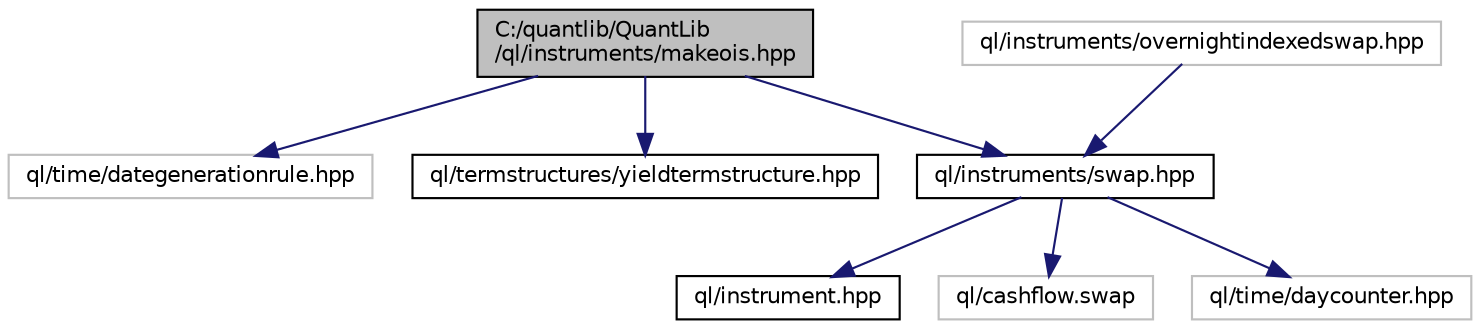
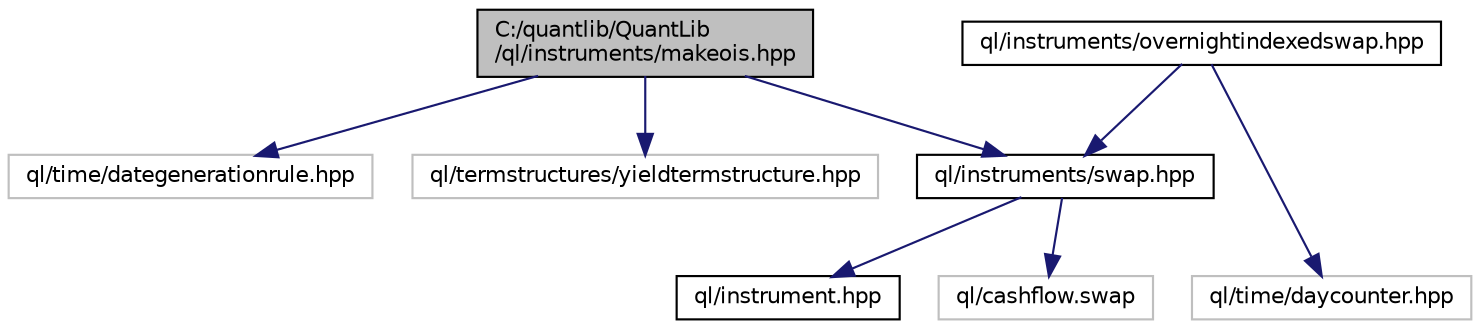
node "ql/instruments/overnightindexedswap.hpp": color grey75 -> black
node "ql/termstructures/yieldtermstructure.hpp": color black -> grey75
edge "ql/instruments/swap.hpp" -> "ql/time/daycounter.hpp": now "ql/instruments/overnightindexedswap.hpp" -> "ql/time/daycounter.hpp"
